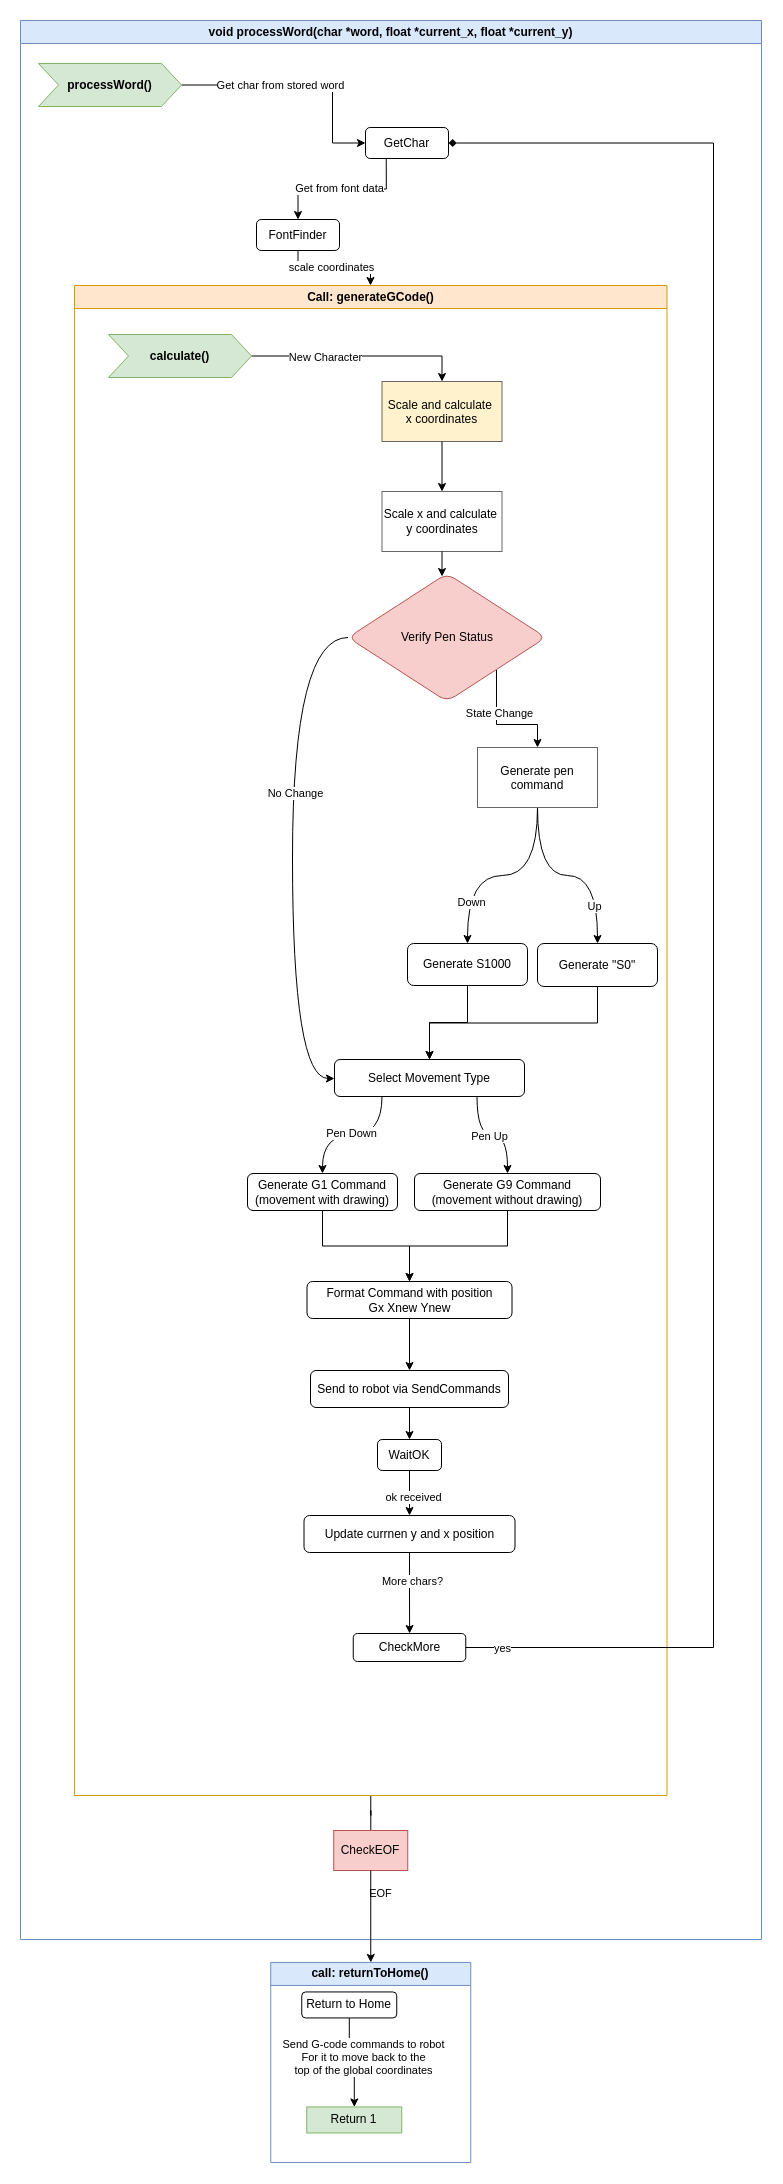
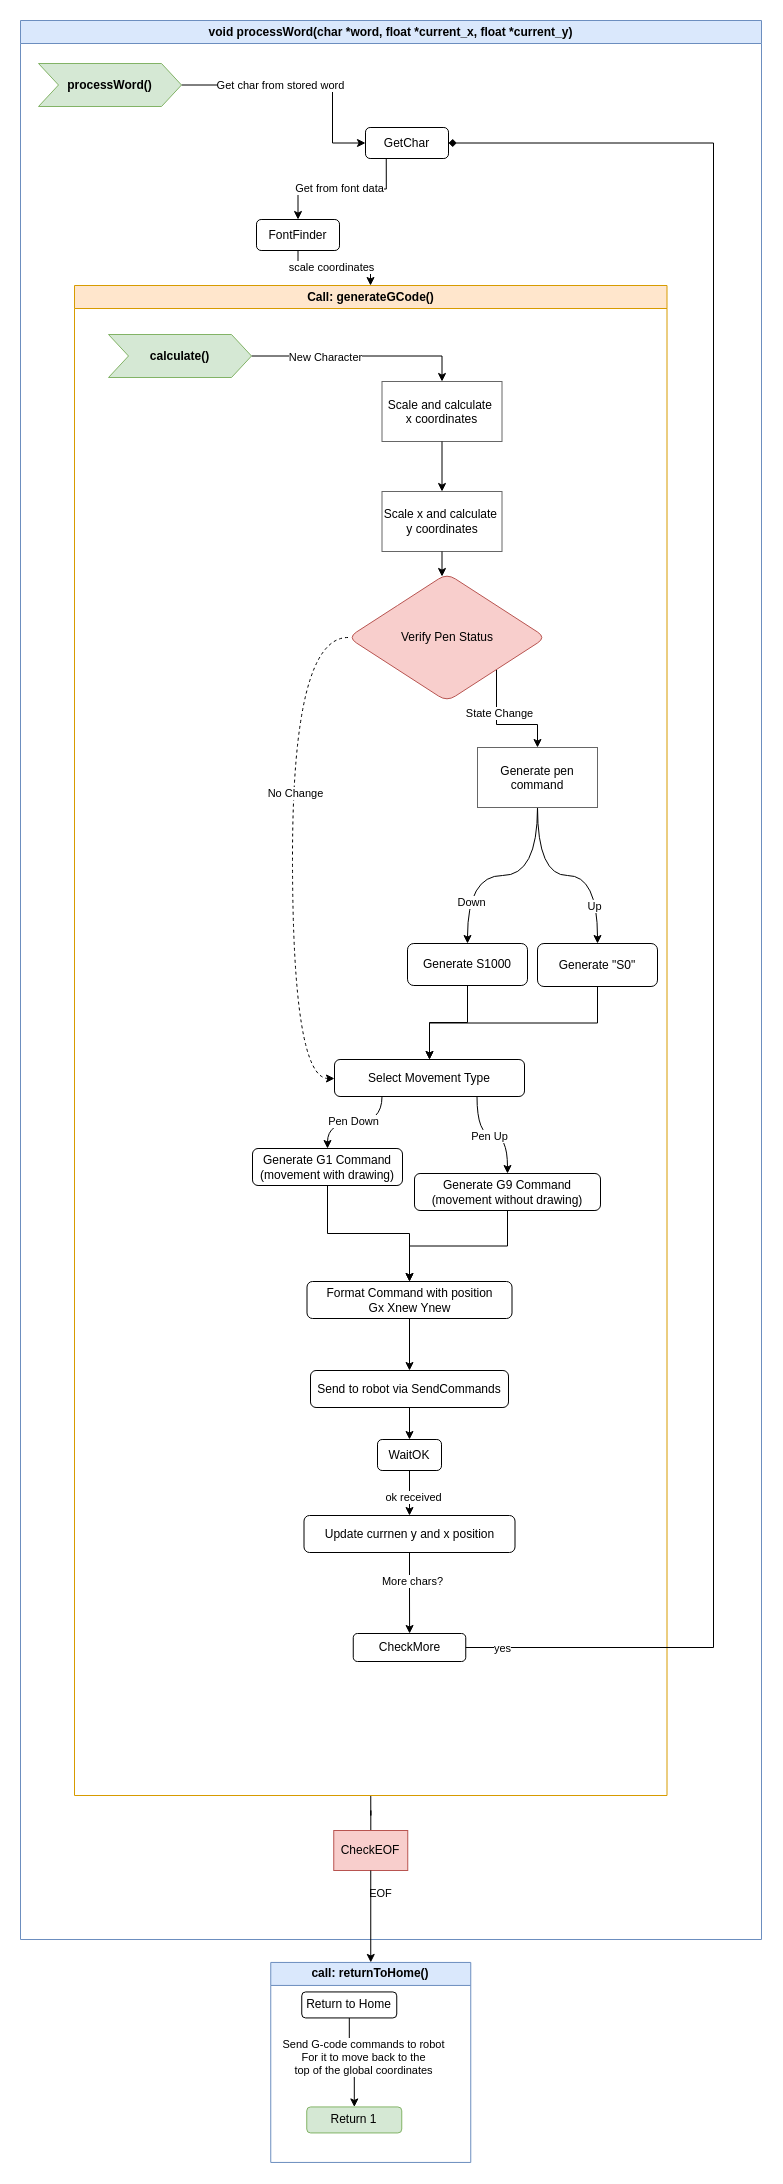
node "Scale and calculate x coordinates": fillcolor #fff2cc -> #ffffff
edge "Verify Pen Status" -> "Select Movement Type": style solid -> dashed
node "Generate G1 Command (movement with drawing)": moved (323, 1192) -> (328, 1167)
node "Return 1": shape rectangle -> rounded rectangle
